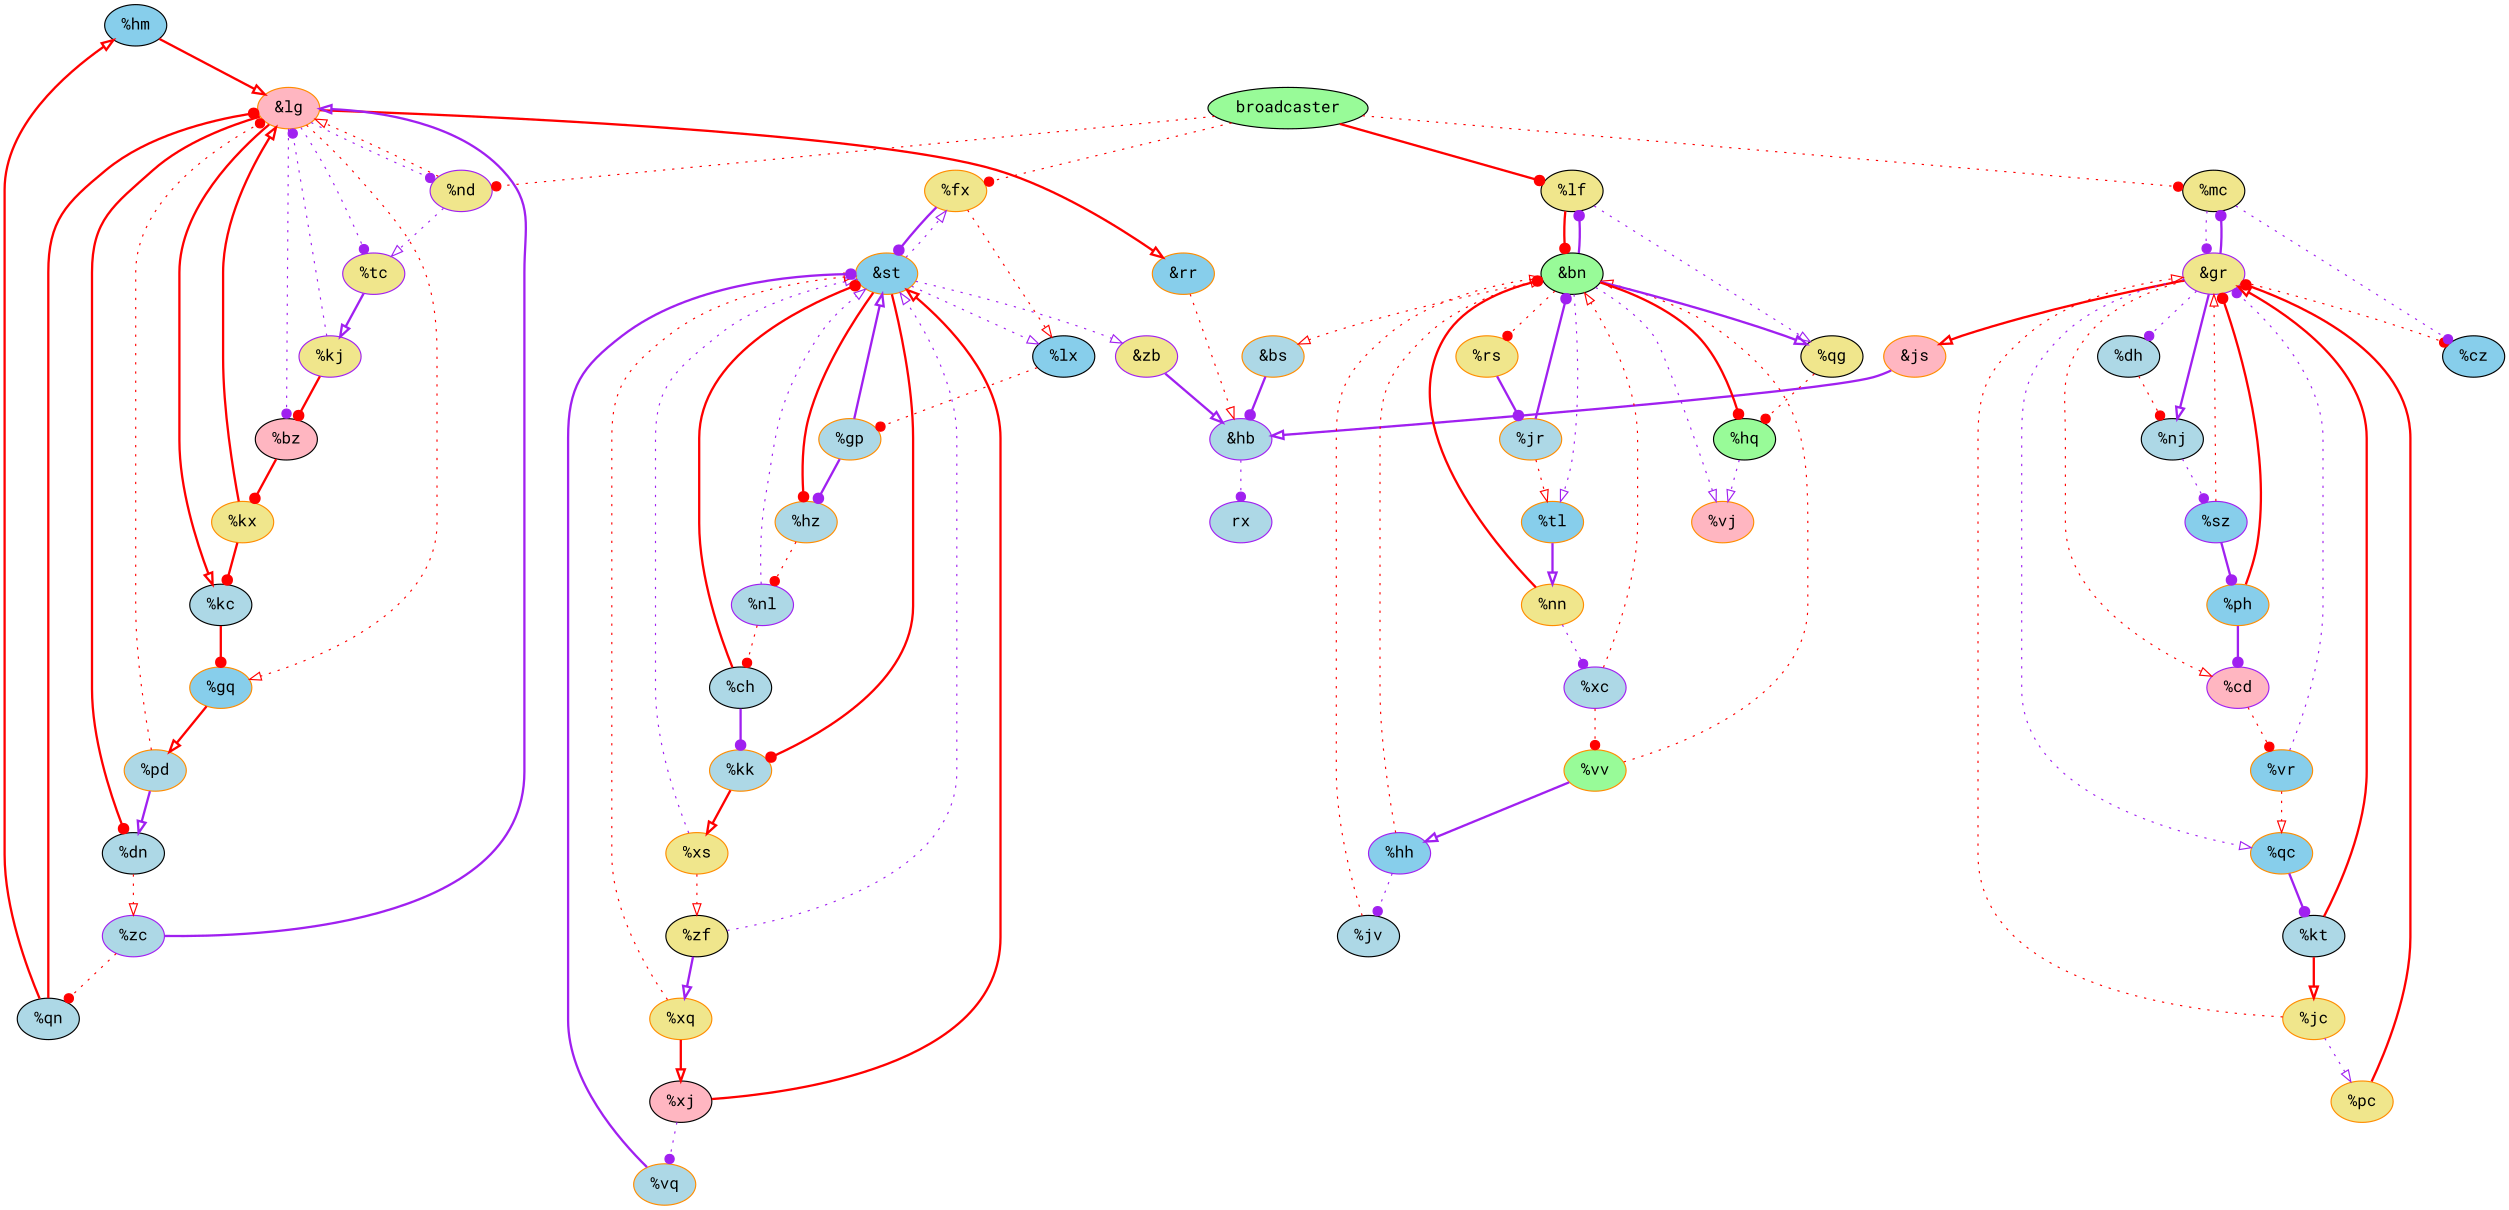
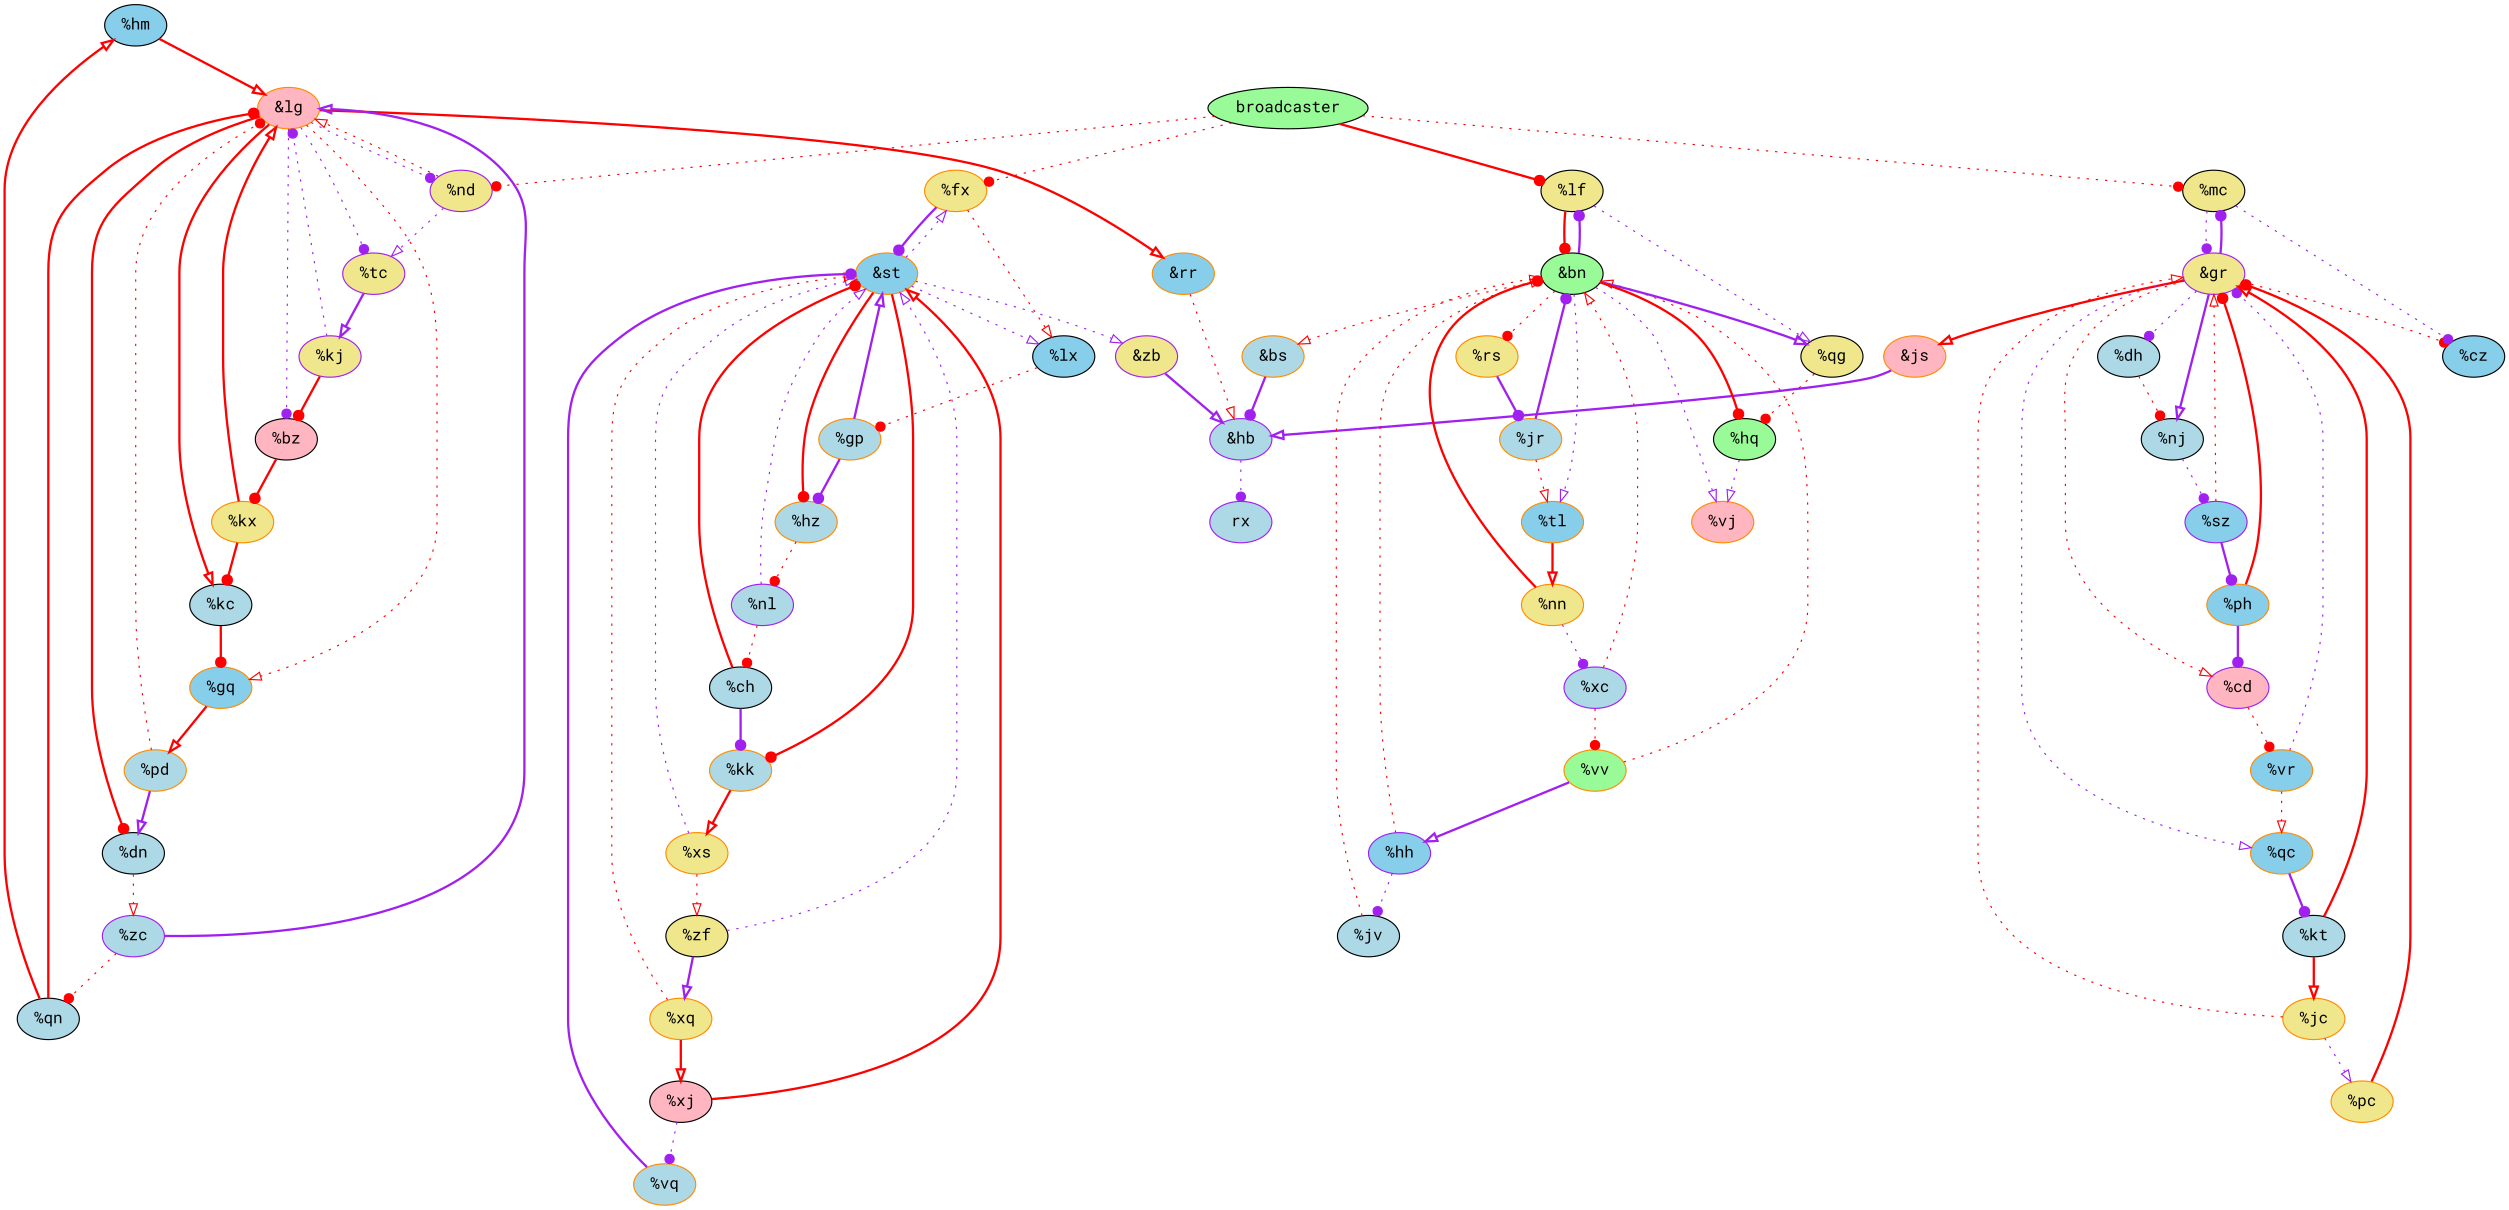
edge "%tl" -> "%nn": color purple -> red
